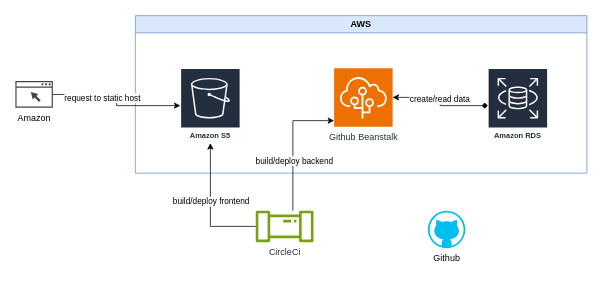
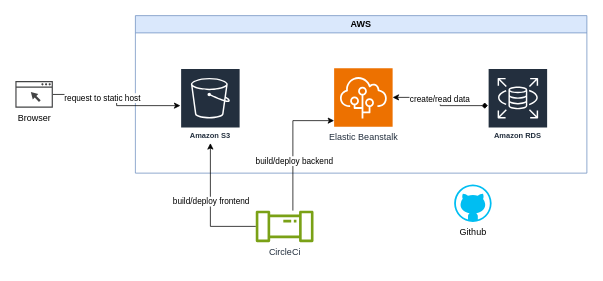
node "Amazon": label "Amazon" -> "Browser"
node "Amazon S5": label "Amazon S5" -> "Amazon S3"
node "Github Beanstalk": label "Github Beanstalk" -> "Elastic Beanstalk"
node "Github": moved (447, 229) -> (473, 203)
